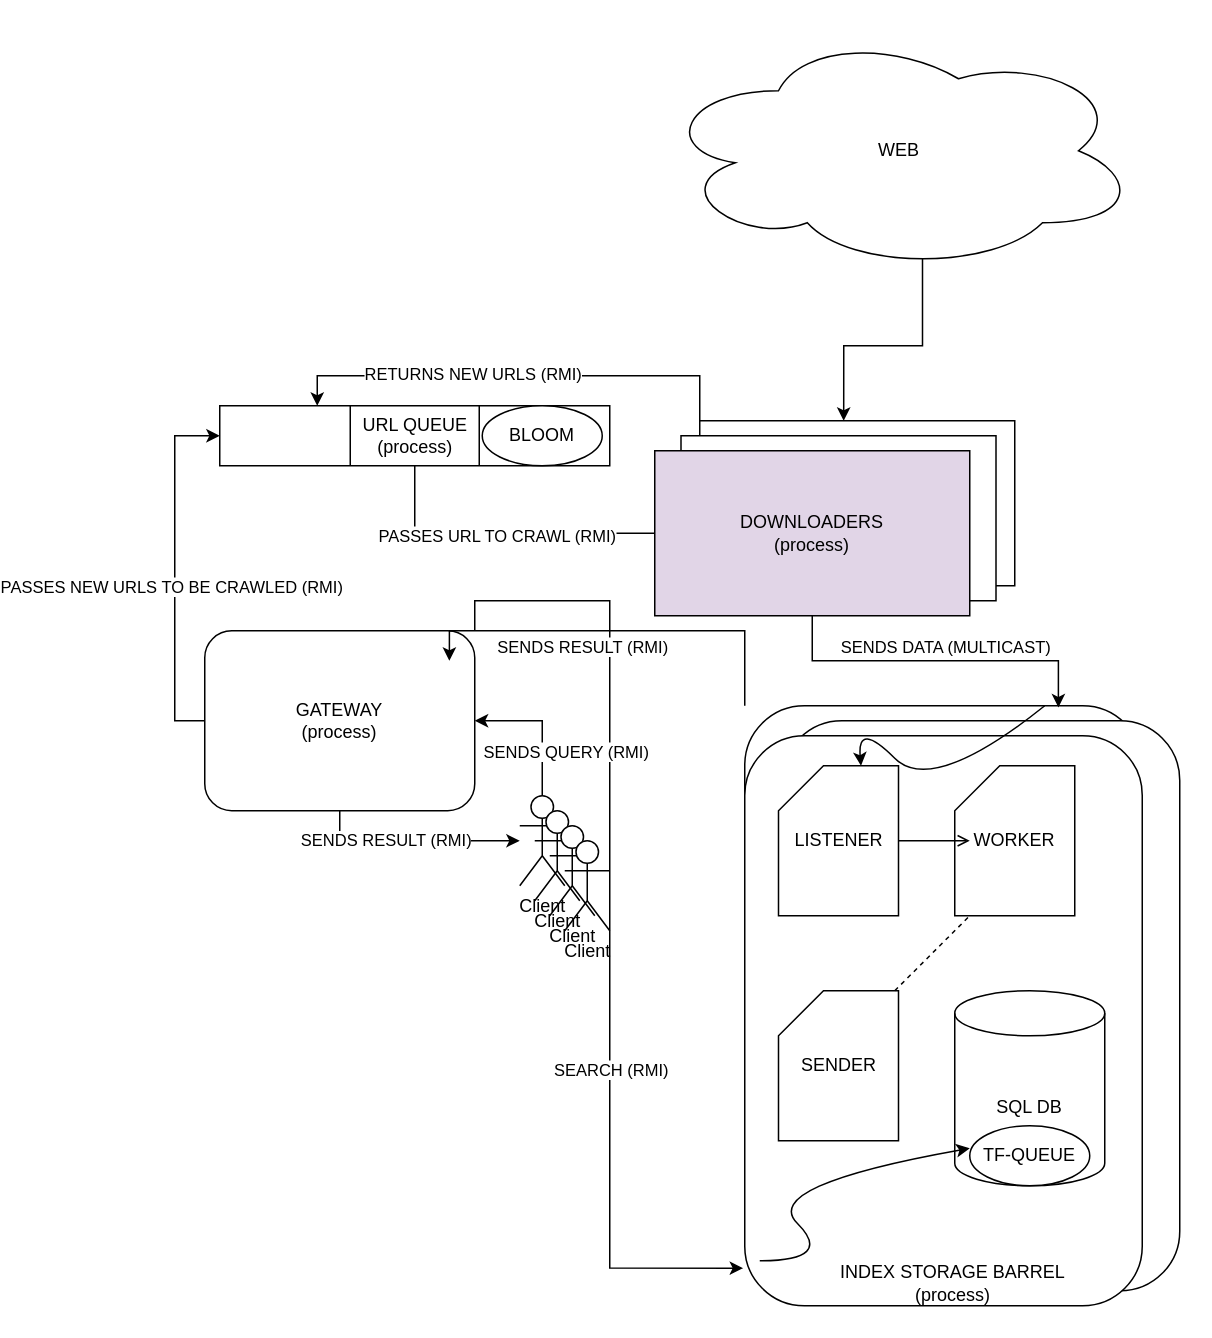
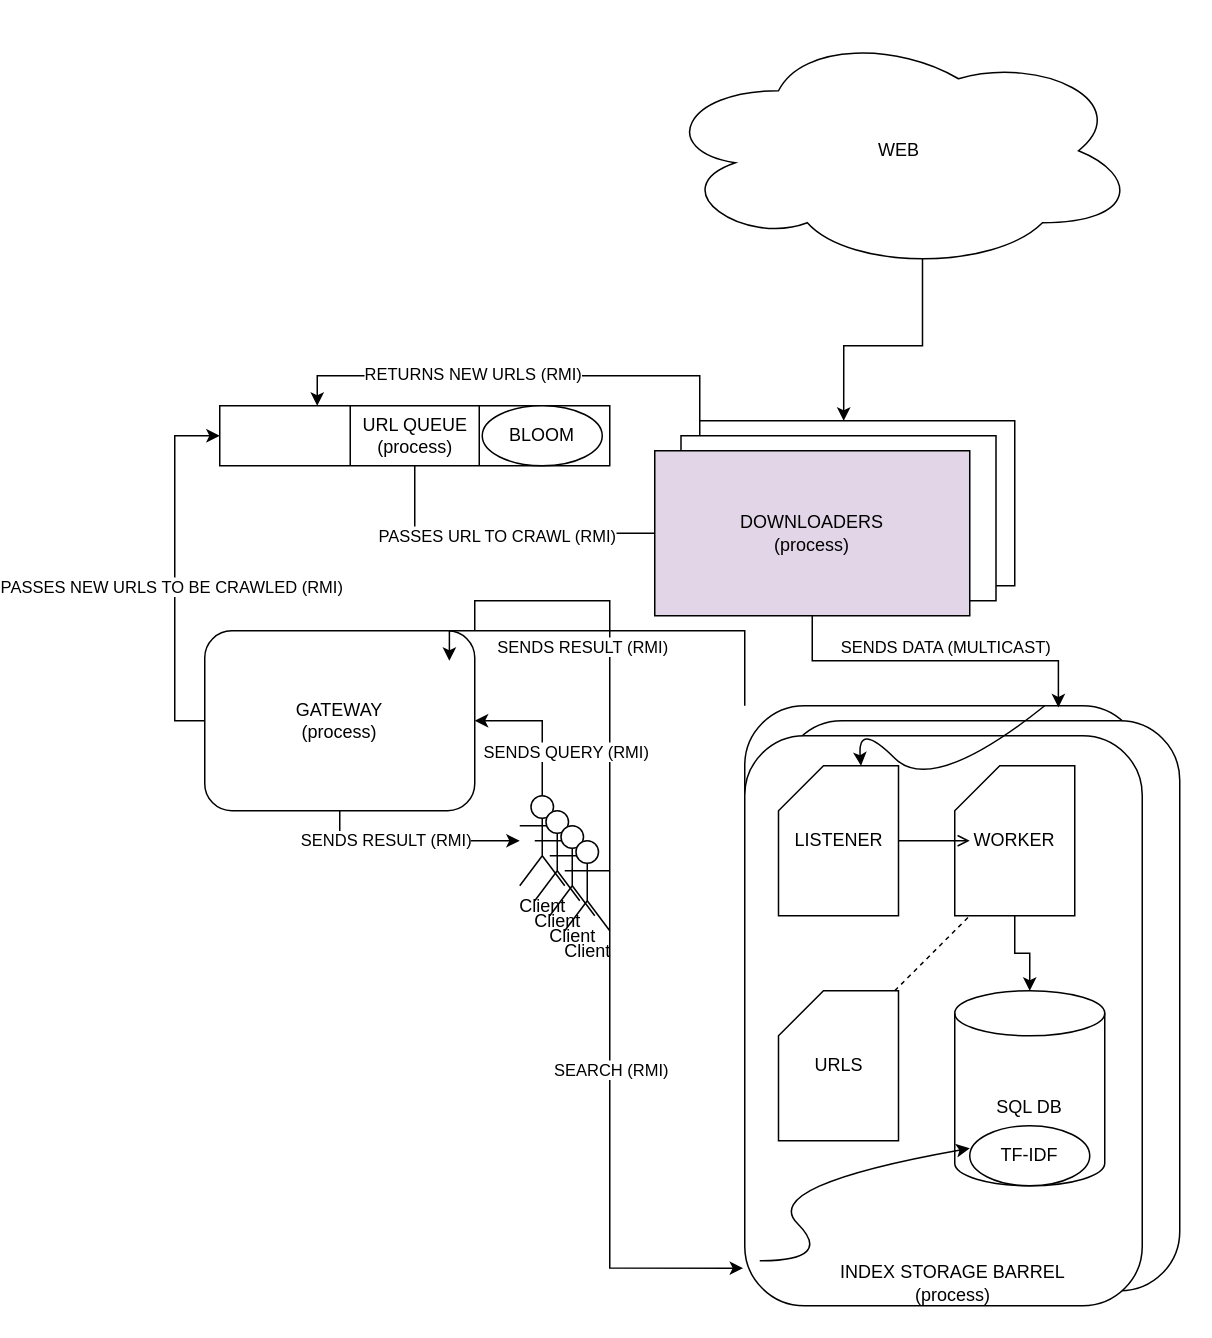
edge "WORKER" -> "SQL DB": added
node "SENDER": label "SENDER" -> "URLS"
node "TF-QUEUE": label "TF-QUEUE" -> "TF-IDF"
